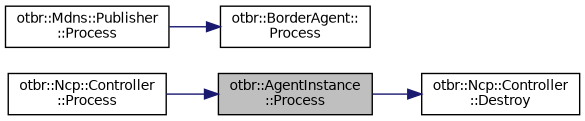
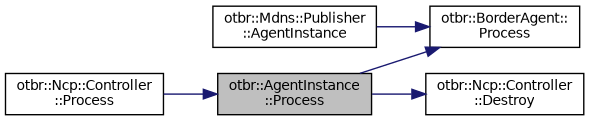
node "otbr::Mdns::Publisher ::Process": label "otbr::Mdns::Publisher ::Process" -> "otbr::Mdns::Publisher ::AgentInstance"
edge "otbr::AgentInstance ::Process" -> "otbr::BorderAgent:: Process": added
